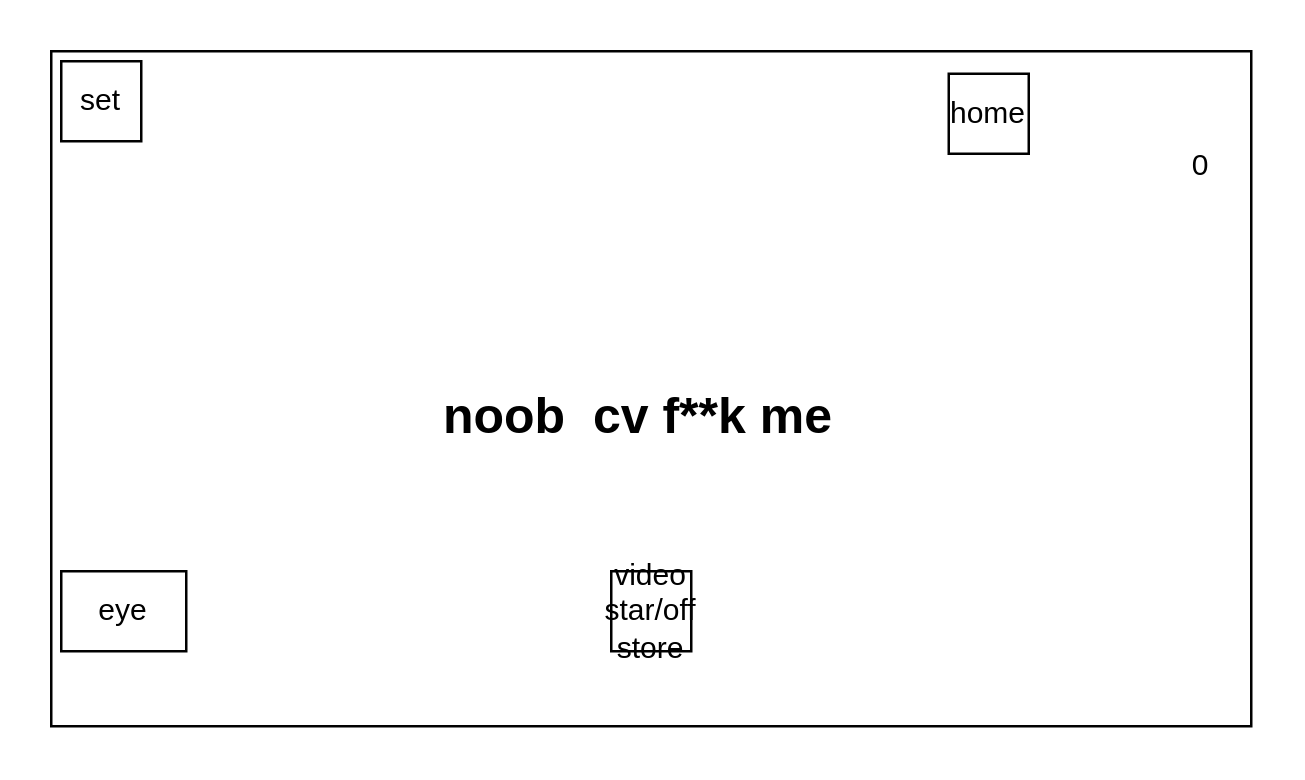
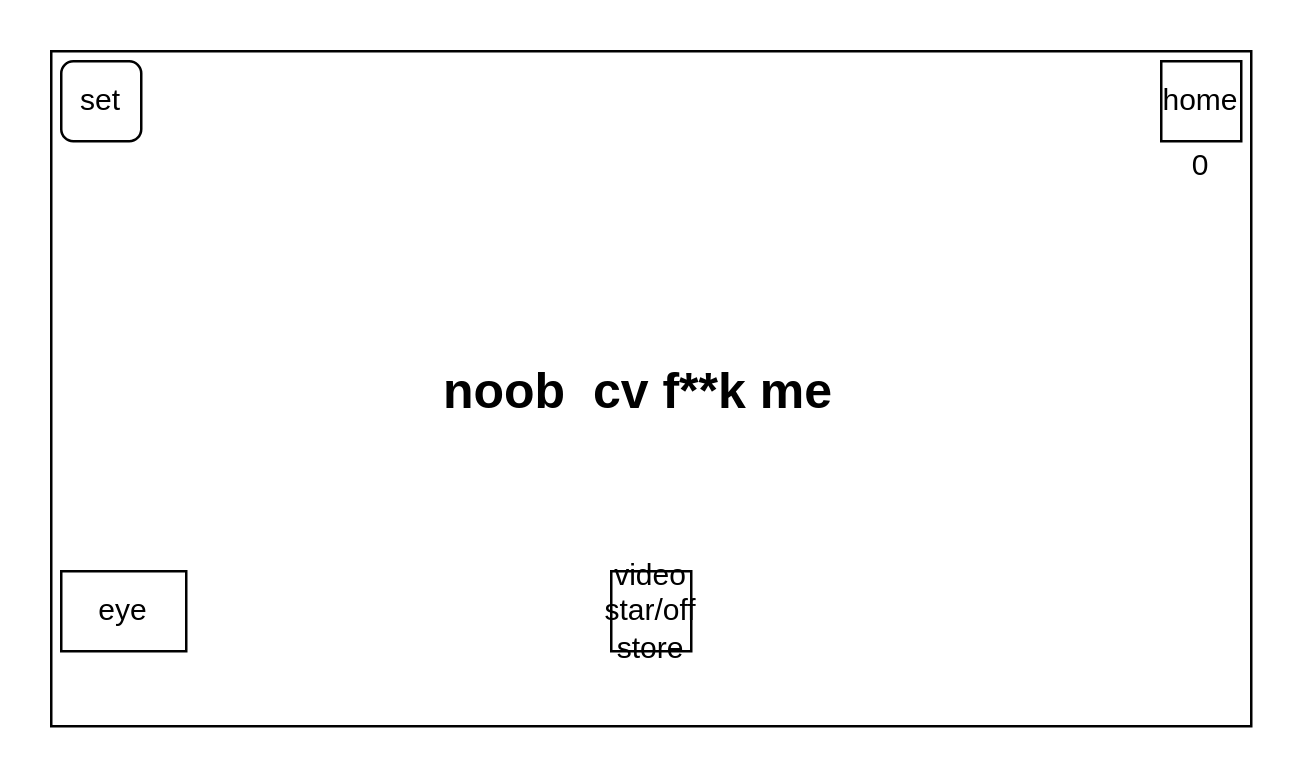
node "set": shape rectangle -> rounded rectangle
node "home": moved (989, 114) -> (1201, 101)
node "noob cv f**k me": moved (639, 414) -> (639, 389)
